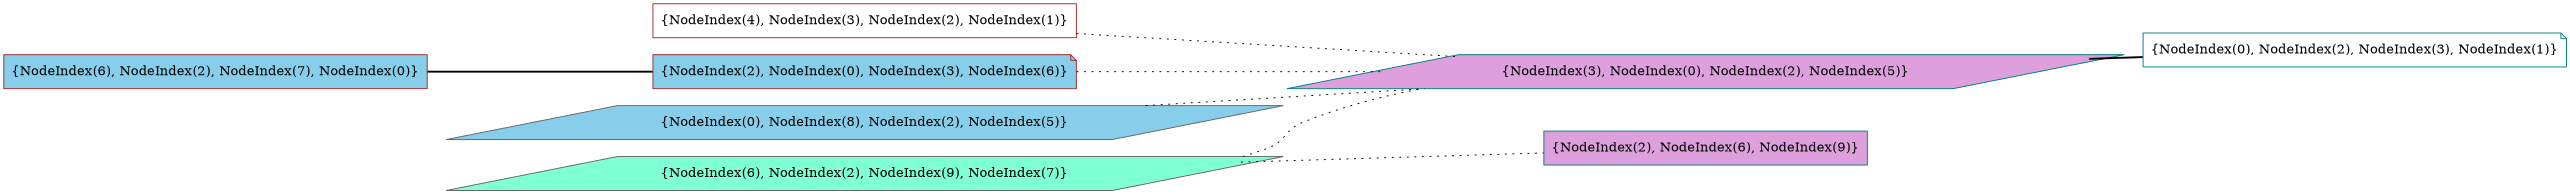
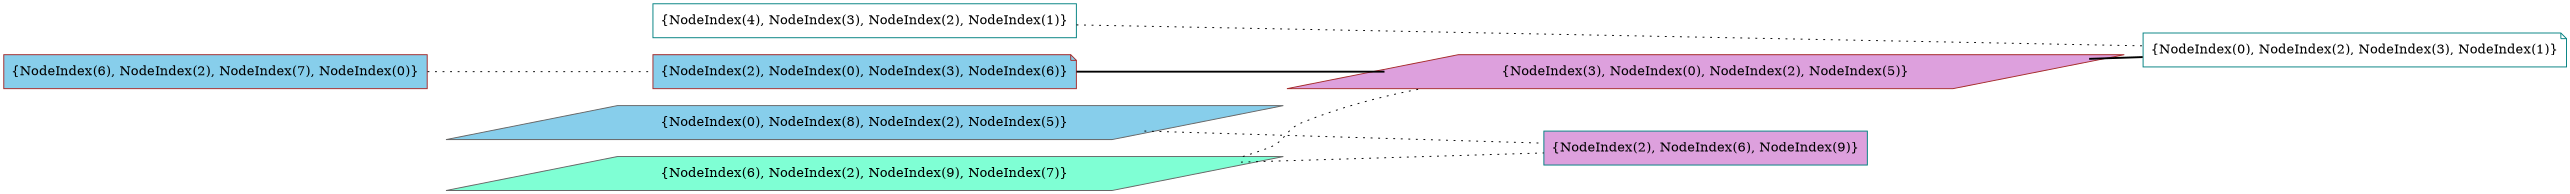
node "{NodeIndex(4), NodeIndex(3), NodeIndex(2), NodeIndex(1)}": color brown -> teal
edge "{NodeIndex(4), NodeIndex(3), NodeIndex(2), NodeIndex(1)}" -- "{NodeIndex(3), NodeIndex(0), NodeIndex(2), NodeIndex(5)}": now "{NodeIndex(4), NodeIndex(3), NodeIndex(2), NodeIndex(1)}" -- "{NodeIndex(0), NodeIndex(2), NodeIndex(3), NodeIndex(1)}"
edge "{NodeIndex(6), NodeIndex(2), NodeIndex(7), NodeIndex(0)}" -- "{NodeIndex(2), NodeIndex(0), NodeIndex(3), NodeIndex(6)}": style bold -> dotted
edge "{NodeIndex(2), NodeIndex(0), NodeIndex(3), NodeIndex(6)}" -- "{NodeIndex(3), NodeIndex(0), NodeIndex(2), NodeIndex(5)}": style dotted -> bold
node "{NodeIndex(3), NodeIndex(0), NodeIndex(2), NodeIndex(5)}": color teal -> brown
edge "{NodeIndex(3), NodeIndex(0), NodeIndex(2), NodeIndex(5)}" -- "{NodeIndex(0), NodeIndex(8), NodeIndex(2), NodeIndex(5)}": now "{NodeIndex(2), NodeIndex(6), NodeIndex(9)}" -- "{NodeIndex(0), NodeIndex(8), NodeIndex(2), NodeIndex(5)}"
